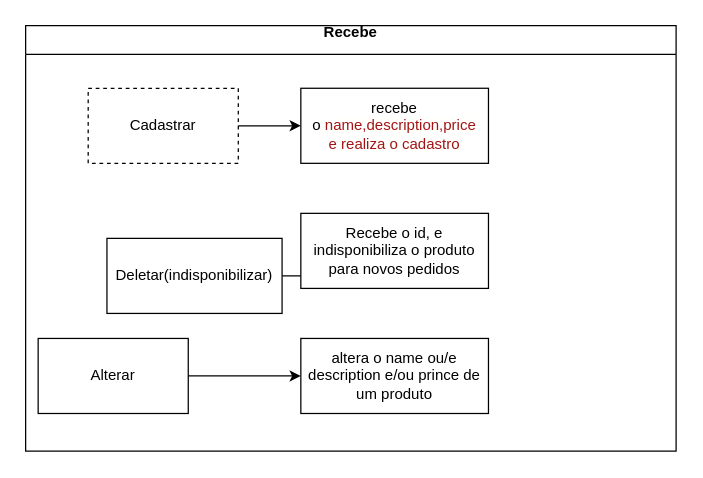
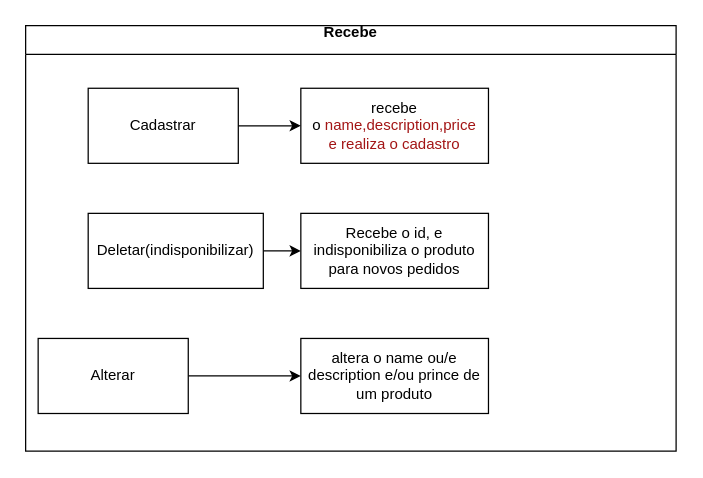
node "Cadastrar": style dashed -> solid
node "Deletar(indisponibilizar)": moved (194, 276) -> (176, 251)
